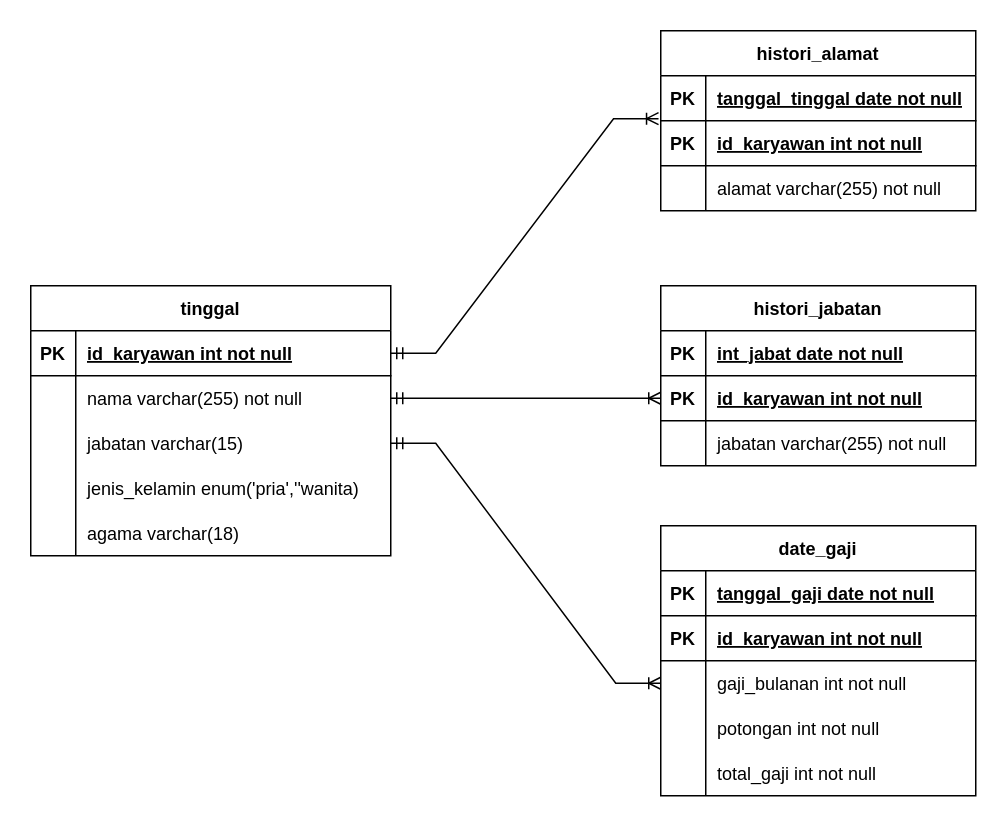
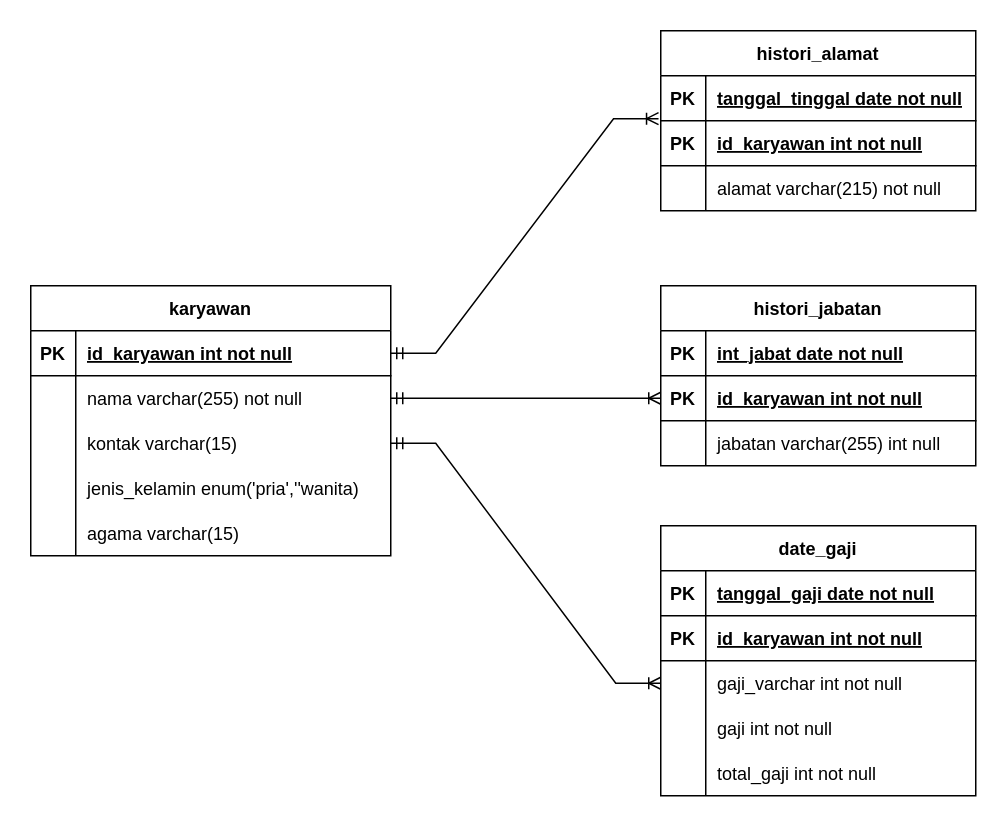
node "alamat varchar(255) not null": label "alamat varchar(255) not null" -> "alamat varchar(215) not null"
node "tinggal": label "tinggal" -> "karyawan"
node "jabatan varchar(15)": label "jabatan varchar(15)" -> "kontak varchar(15)"
node "jabatan varchar(255) not null": label "jabatan varchar(255) not null" -> "jabatan varchar(255) int null"
node "agama varchar(18)": label "agama varchar(18)" -> "agama varchar(15)"
node "gaji_bulanan int not null": label "gaji_bulanan int not null" -> "gaji_varchar int not null"
node "potongan int not null": label "potongan int not null" -> "gaji int not null"
